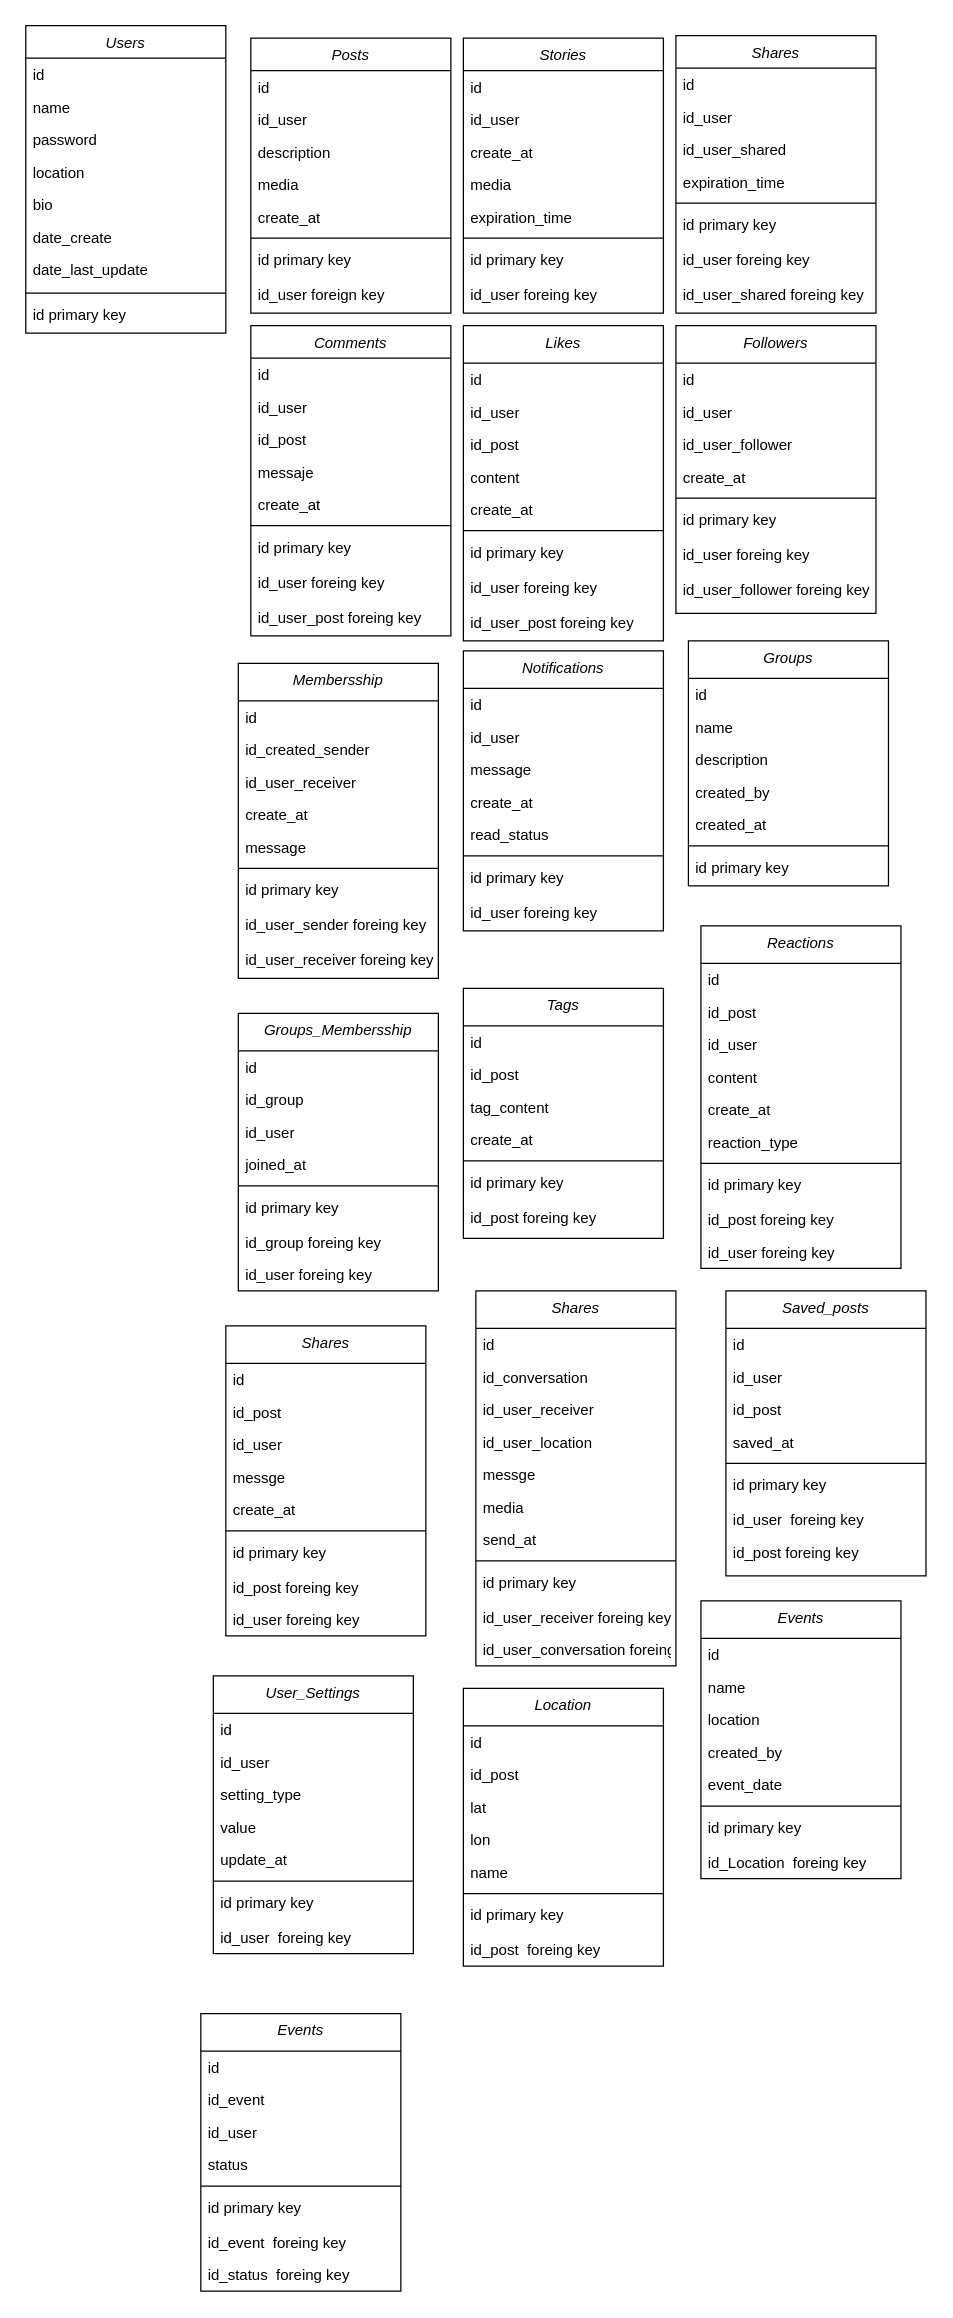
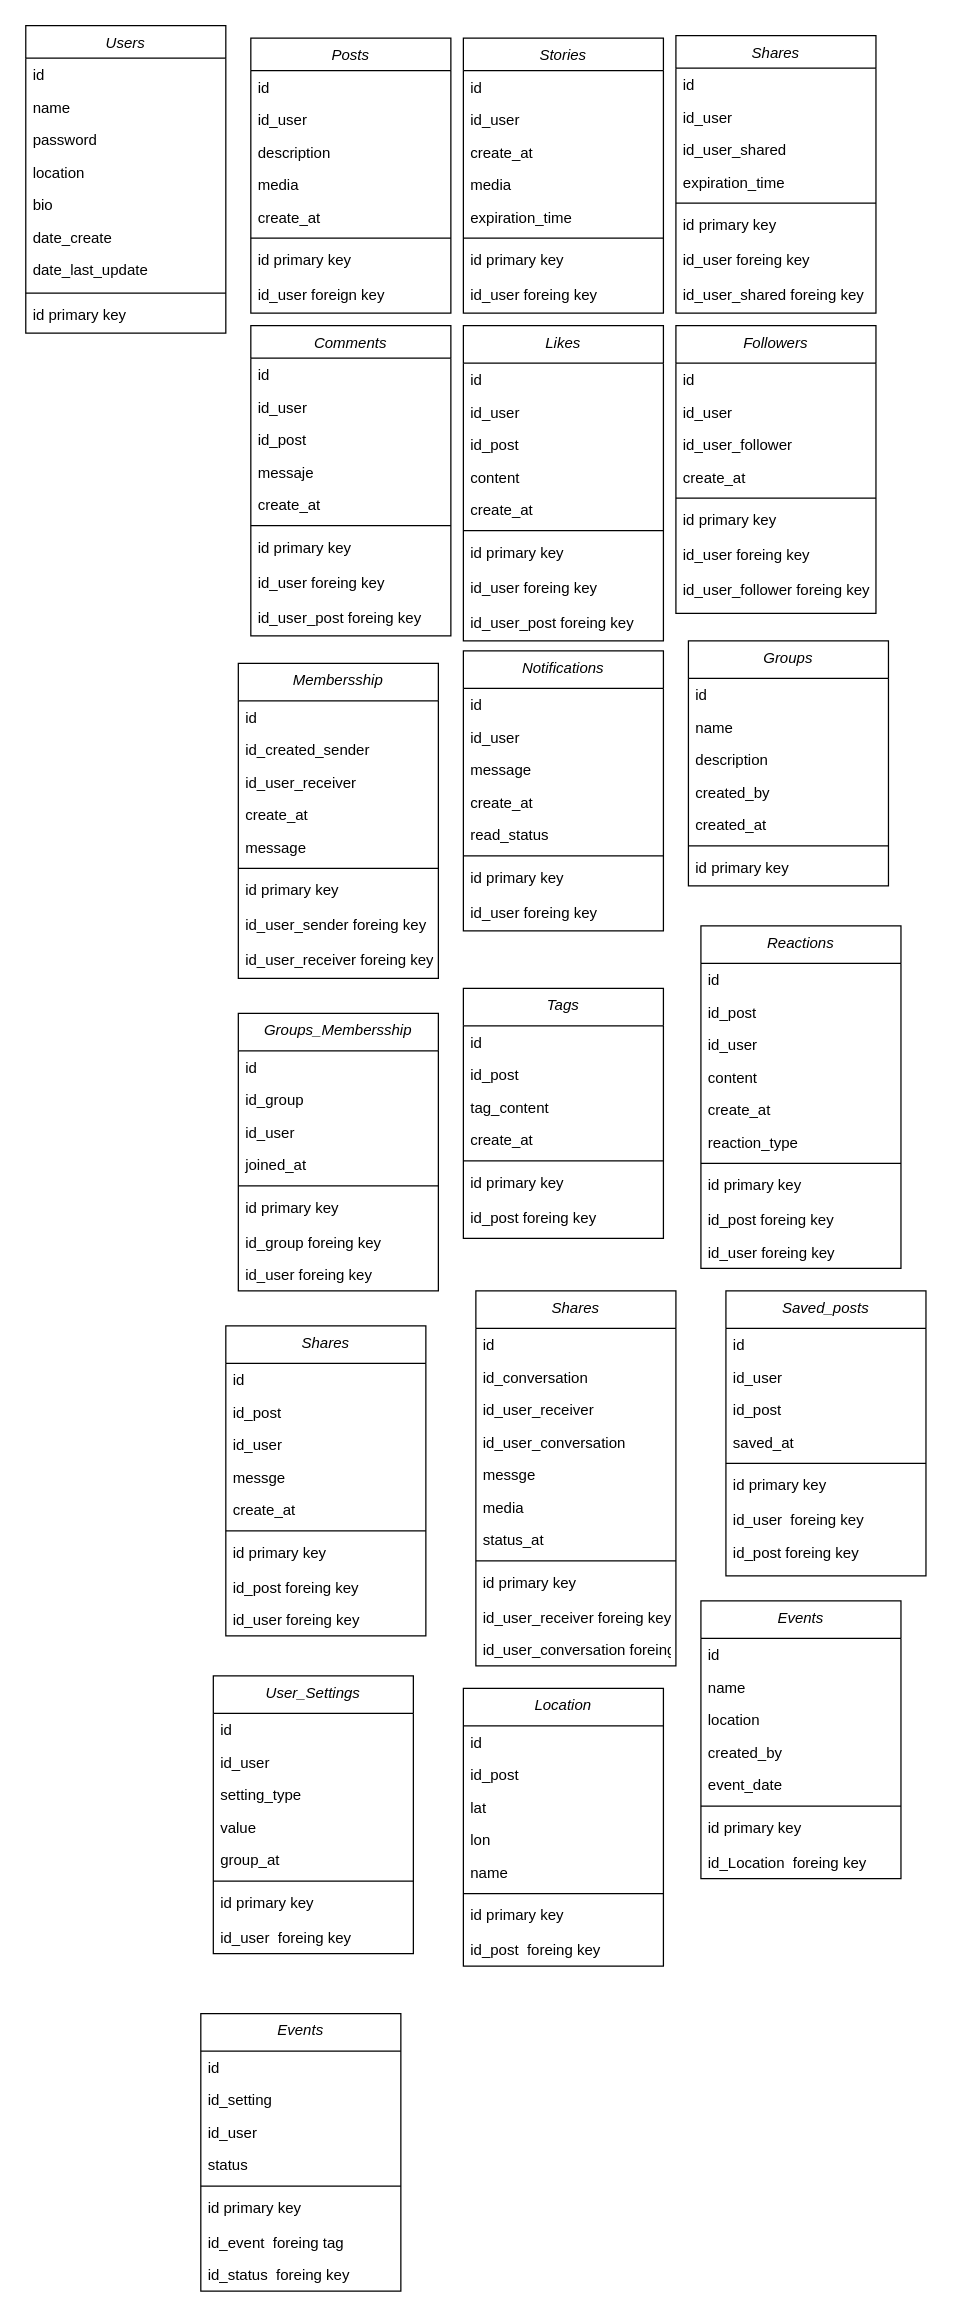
node "id_user_location": label "id_user_location" -> "id_user_conversation"
node "send_at": label "send_at" -> "status_at"
node "update_at": label "update_at" -> "group_at"
node "id_event": label "id_event" -> "id_setting"
node "id_event foreing key": label "id_event foreing key" -> "id_event foreing tag"
